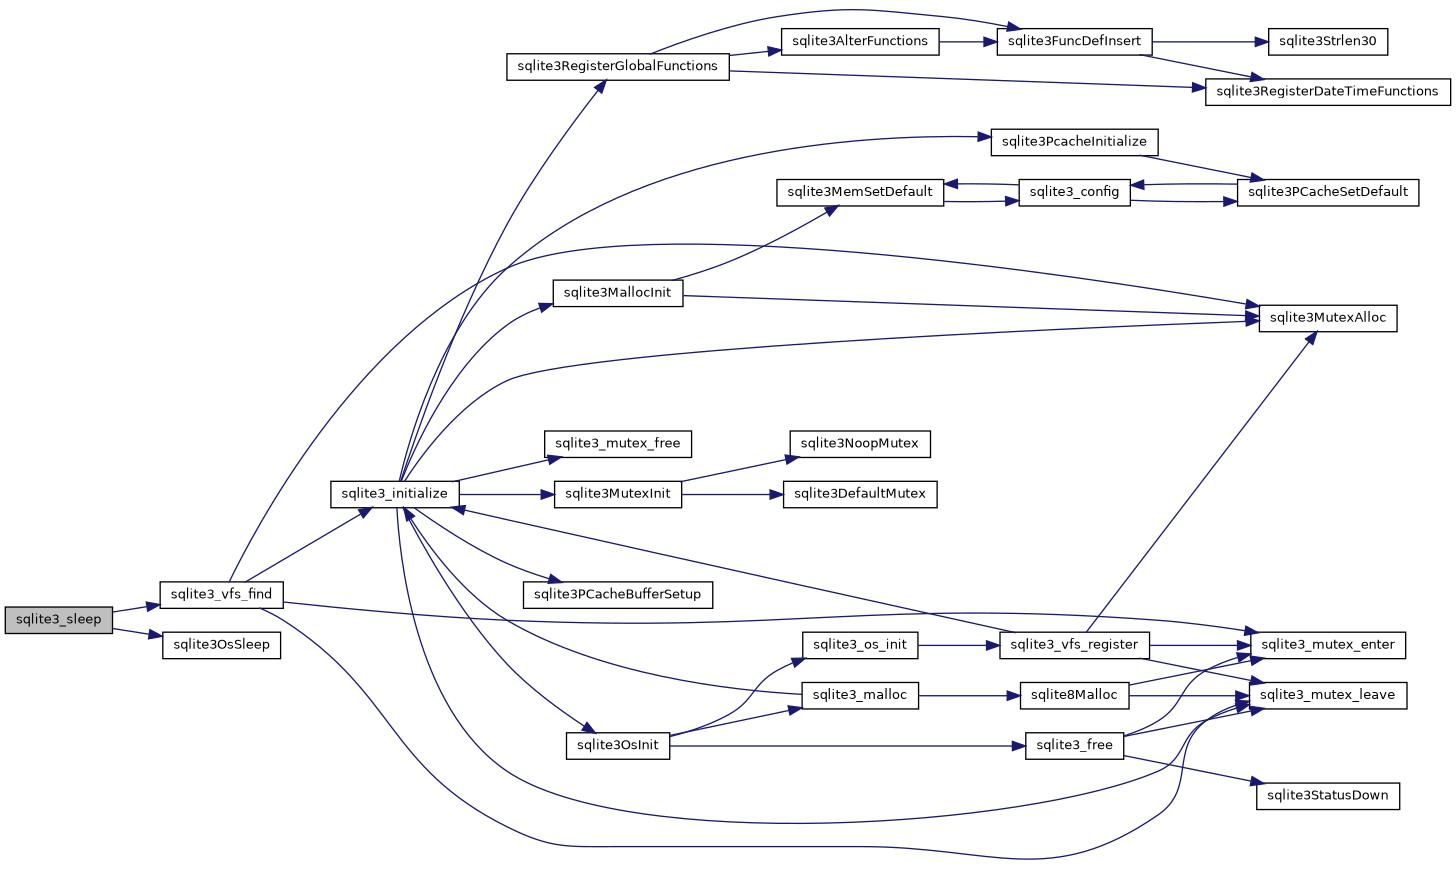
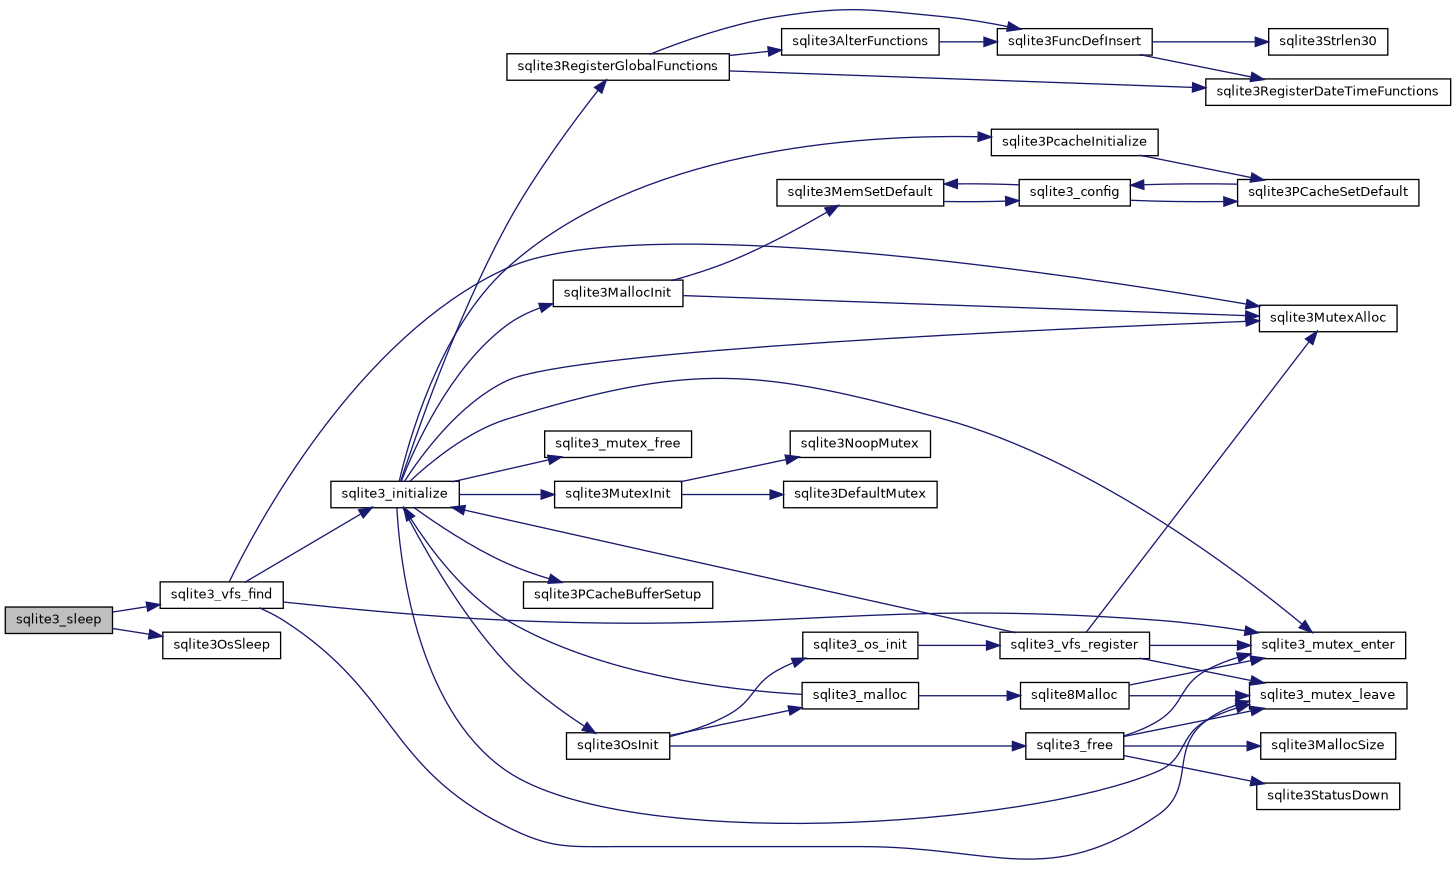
edge "sqlite3_initialize" -> "sqlite3_mutex_enter": added
node "sqlite3MallocSize": added
